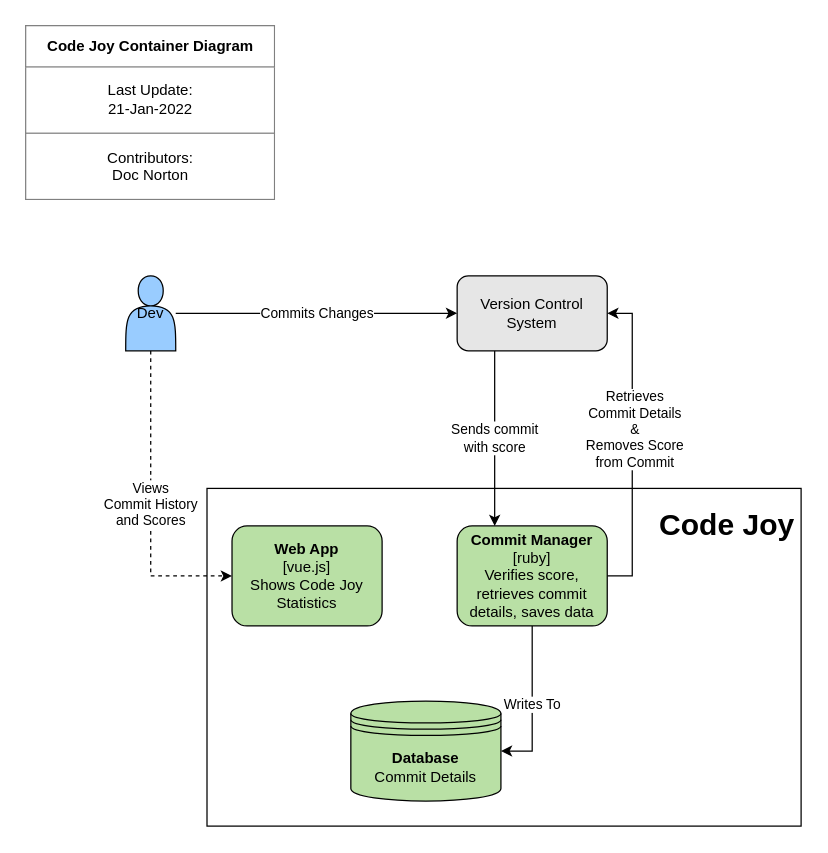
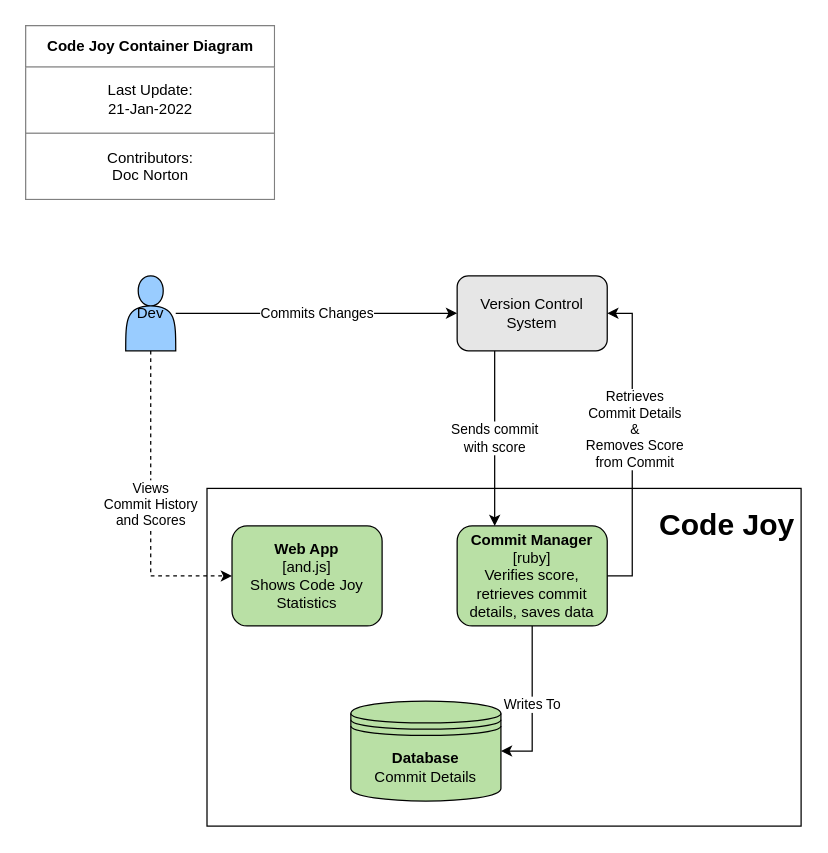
node "Web App [vue.js] Shows Code Joy Statistics": label "Web App [vue.js] Shows Code Joy Statistics" -> "Web App [and.js] Shows Code Joy Statistics"
